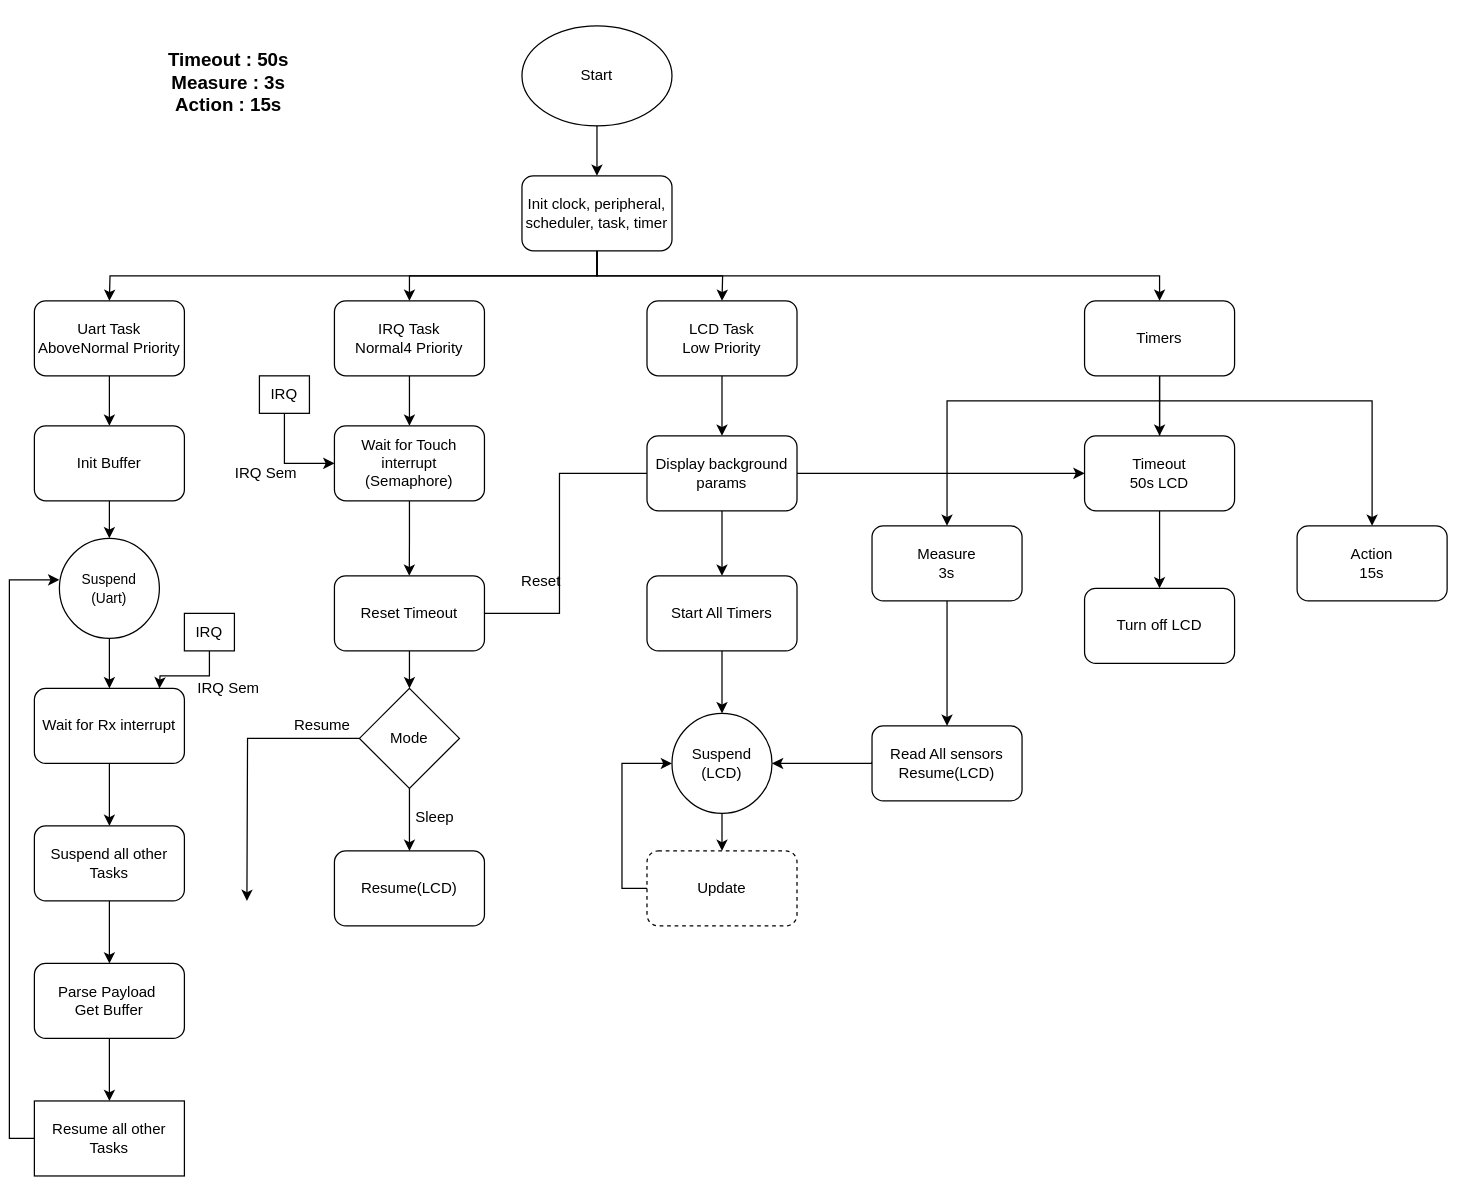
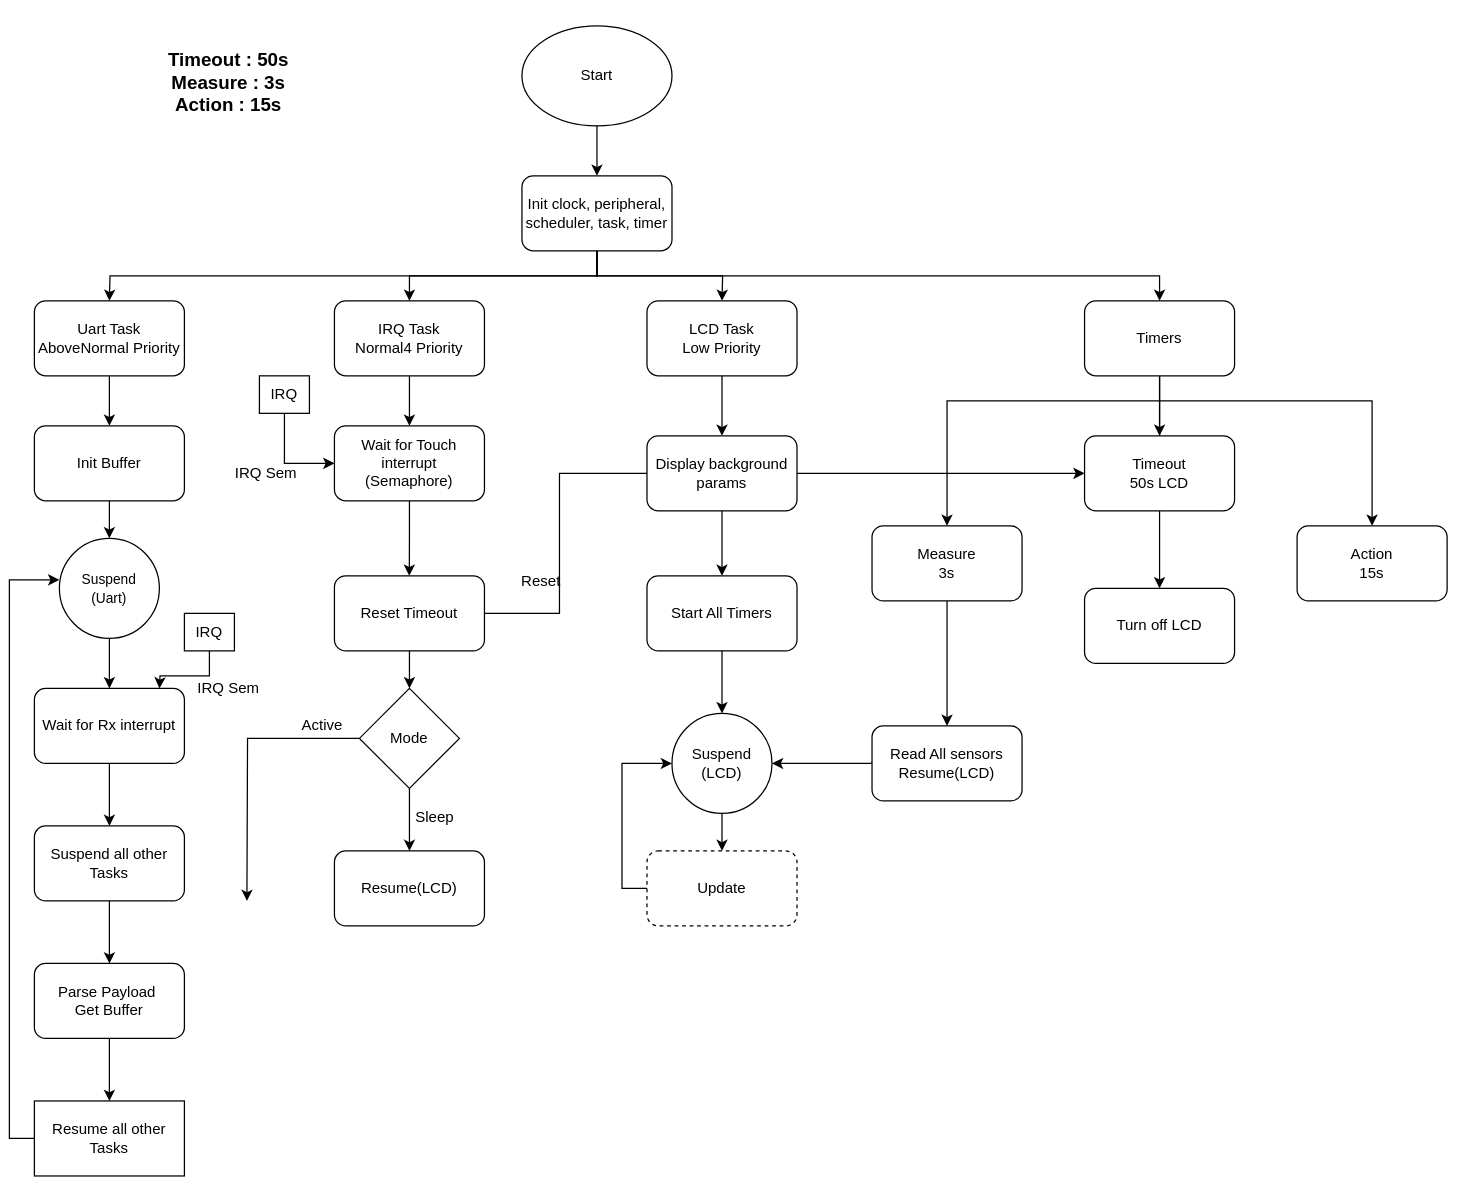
node "Resume": label "Resume" -> "Active"
